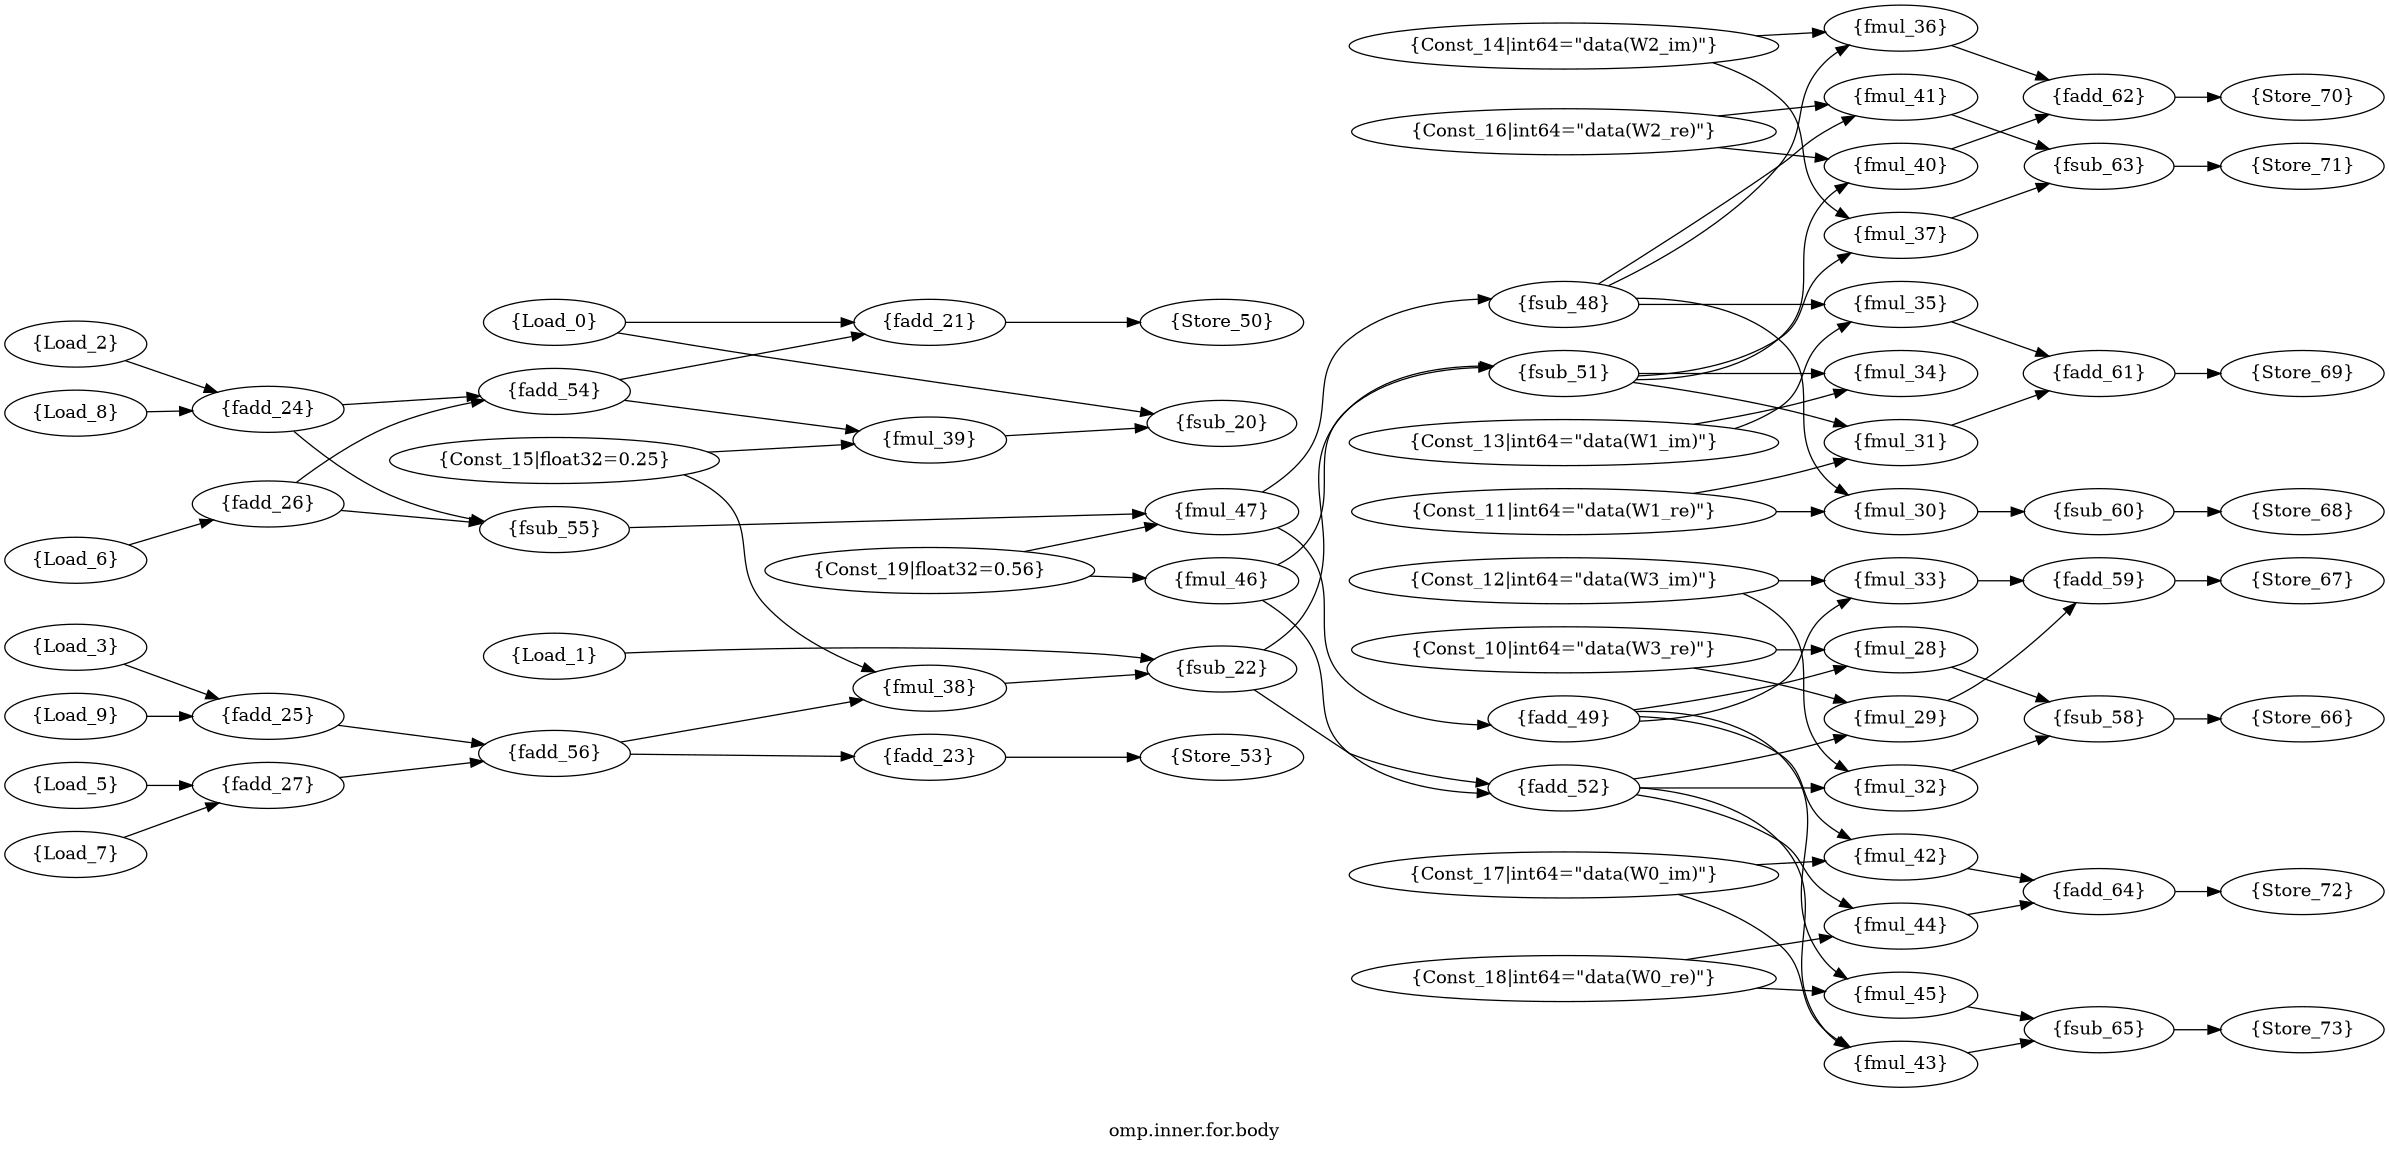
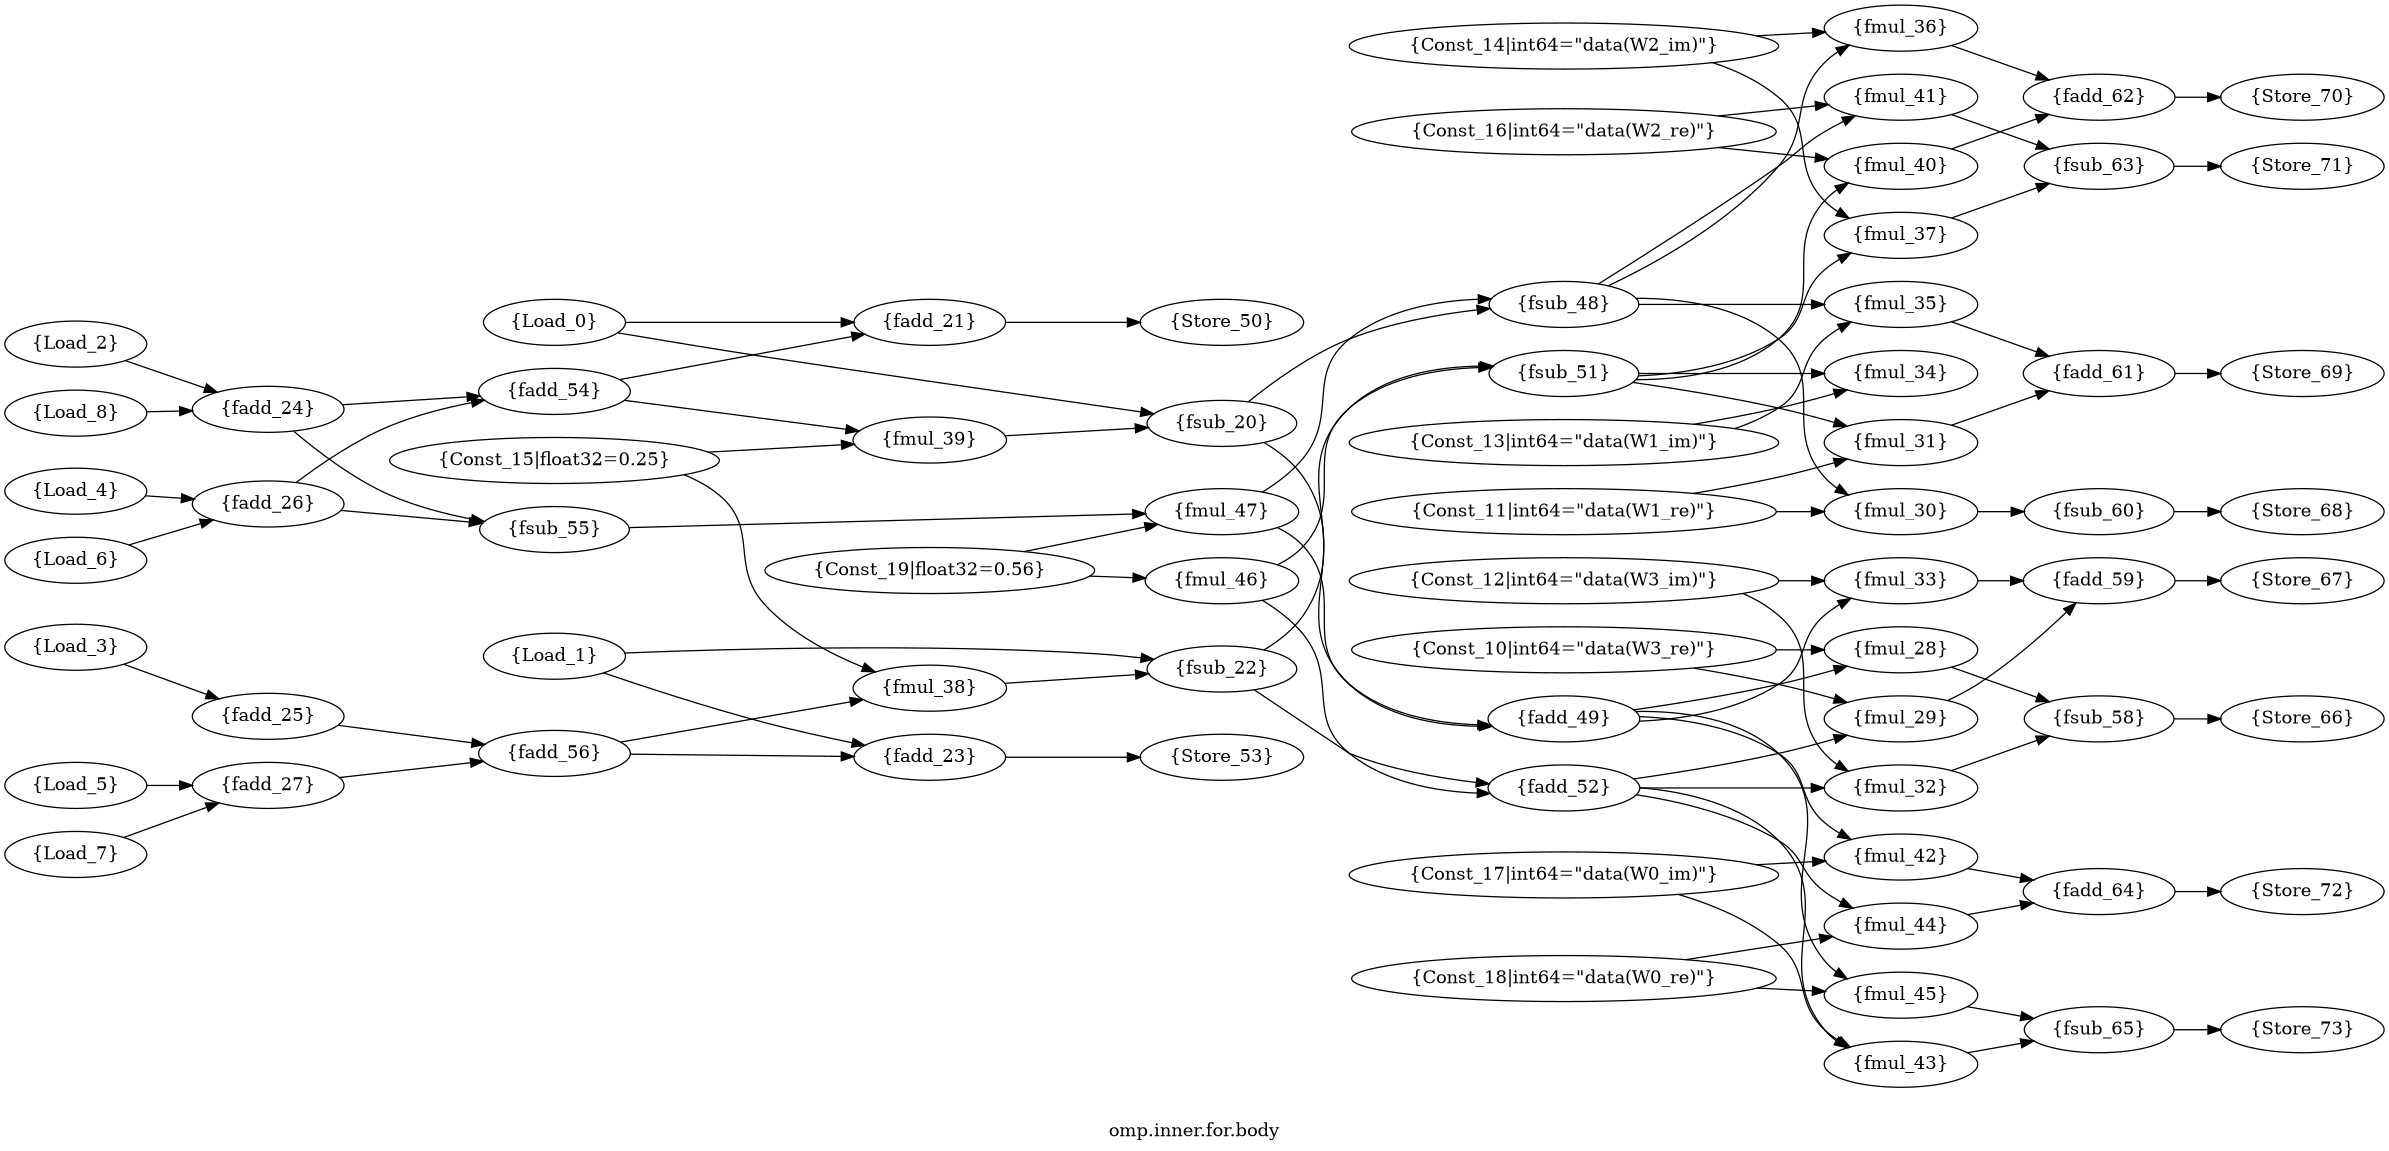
edge "{fsub_20}" -> "{fsub_48}": added
node "{Load_4}": added
edge "{fsub_20}" -> "{fadd_49}": added
edge "{Load_1}" -> "{fadd_23}": added
node "{Load_9}": removed
